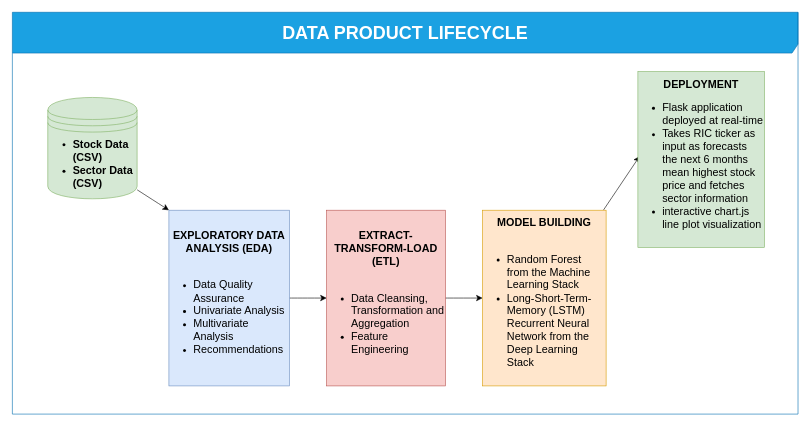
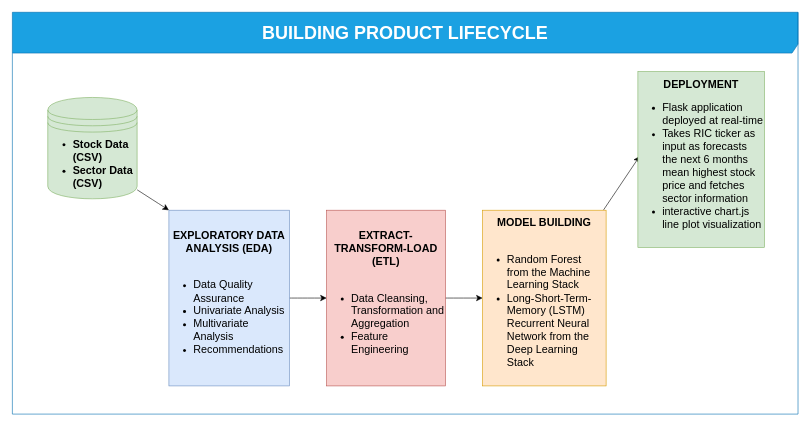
node "DATA PRODUCT LIFECYCLE": label "DATA PRODUCT LIFECYCLE" -> "BUILDING PRODUCT LIFECYCLE"
